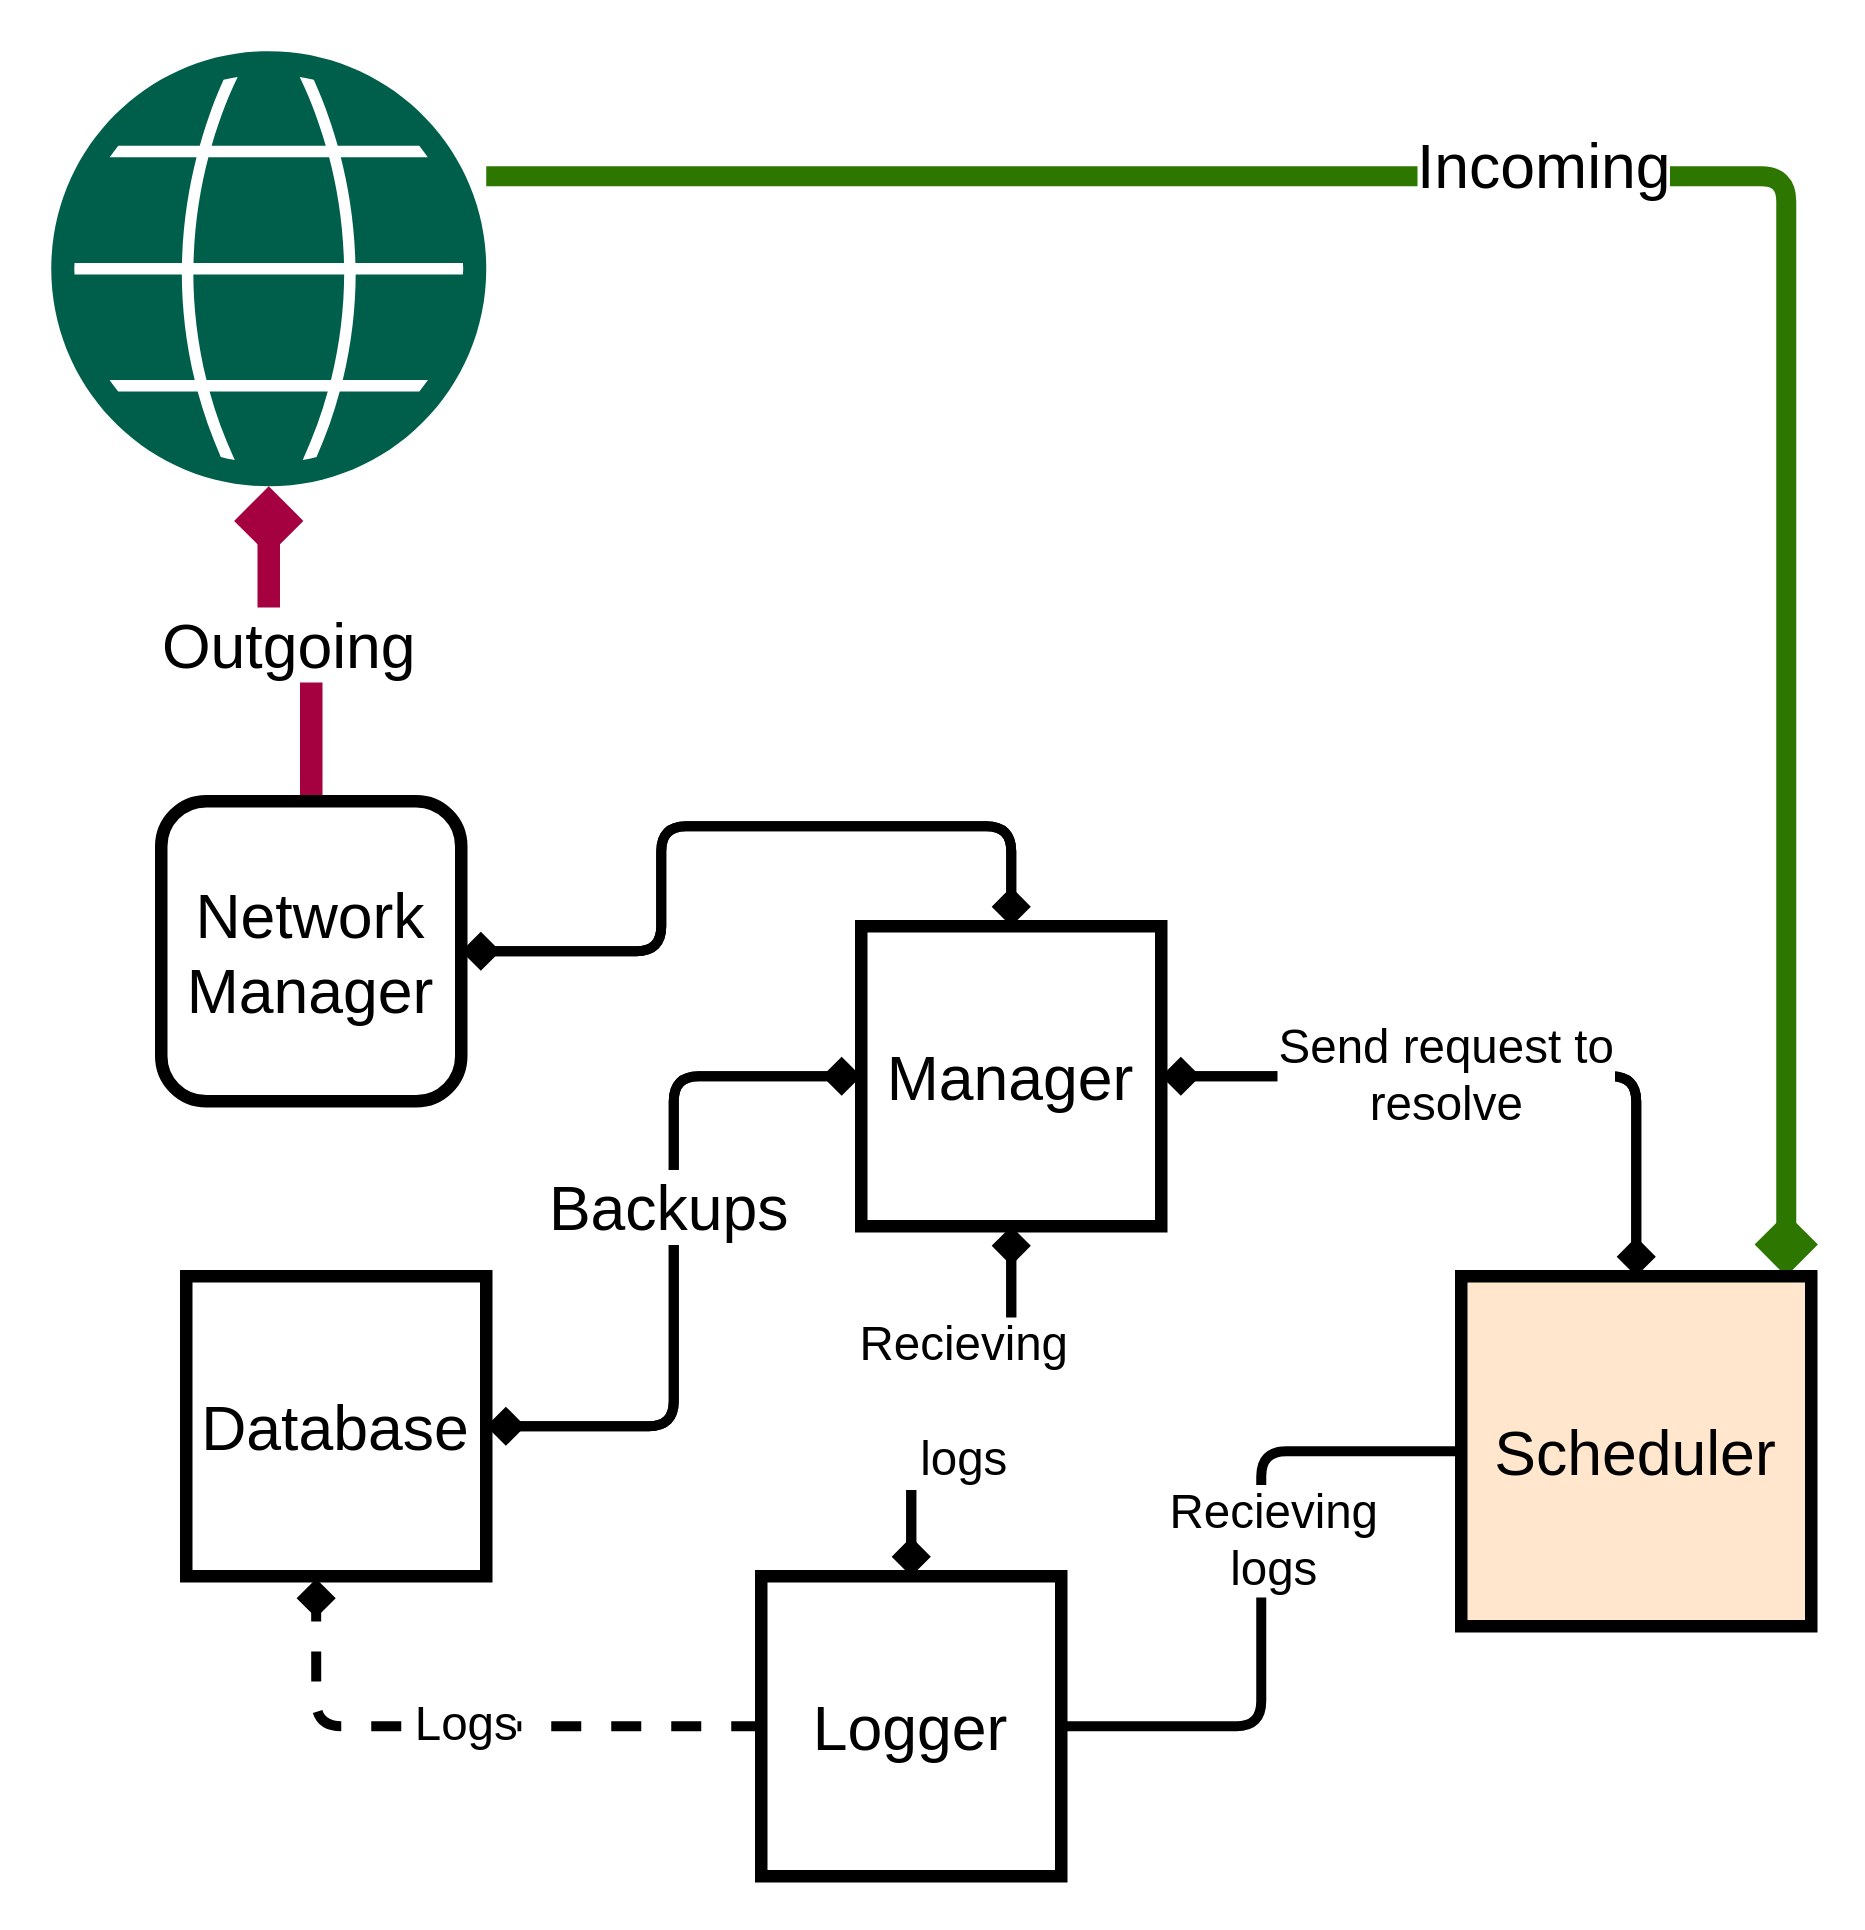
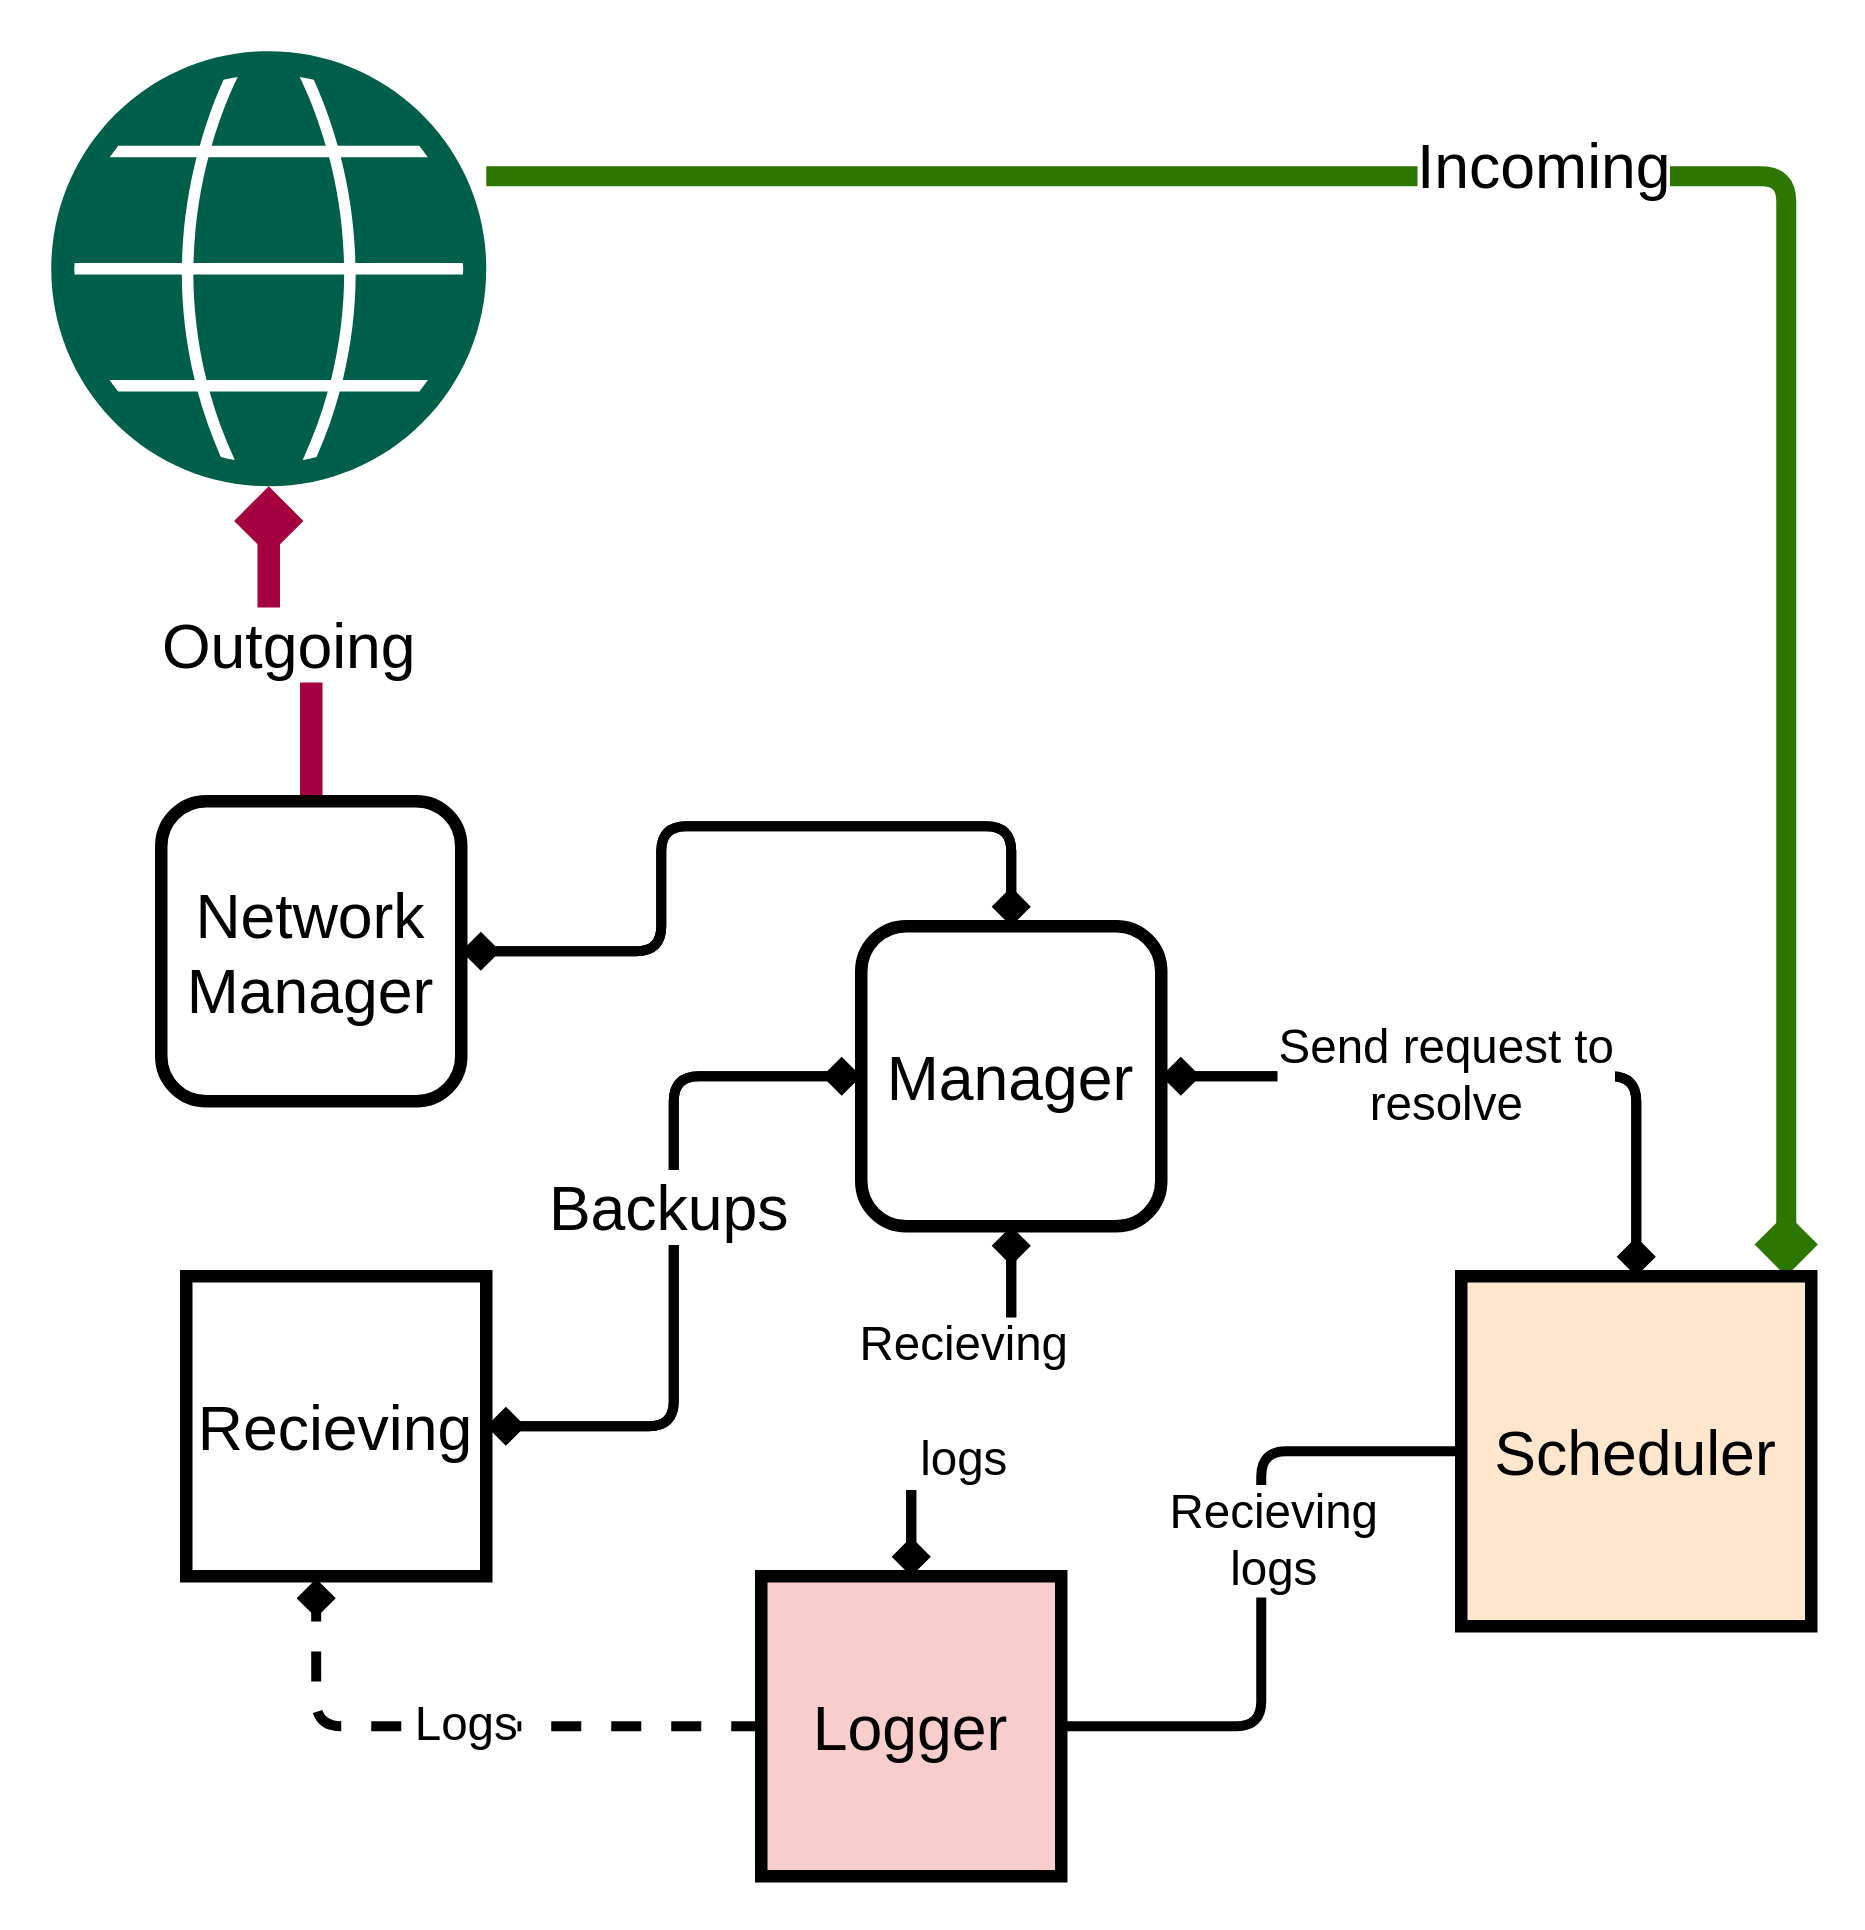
node "Manager": shape rectangle -> rounded rectangle
node "Database": label "Database" -> "Recieving"
node "Logger": fillcolor #ffffff -> #f8cecc
